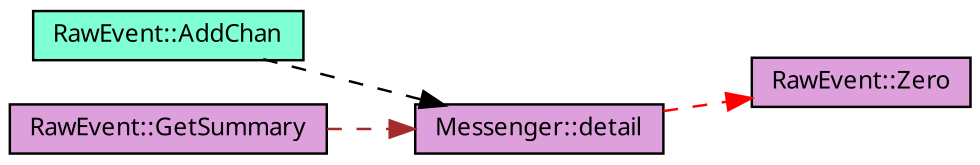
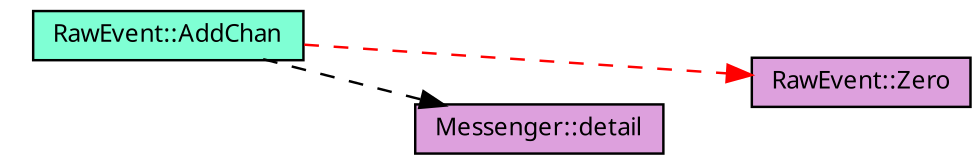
edge "Messenger::detail" -> "RawEvent::Zero": now "RawEvent::AddChan" -> "RawEvent::Zero"
node "RawEvent::GetSummary": removed
